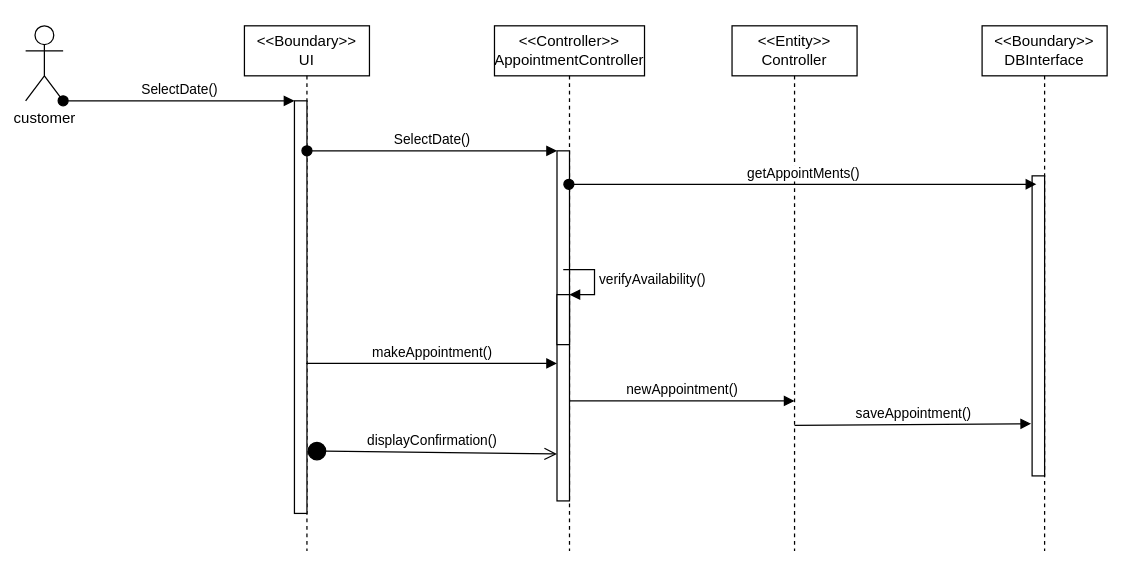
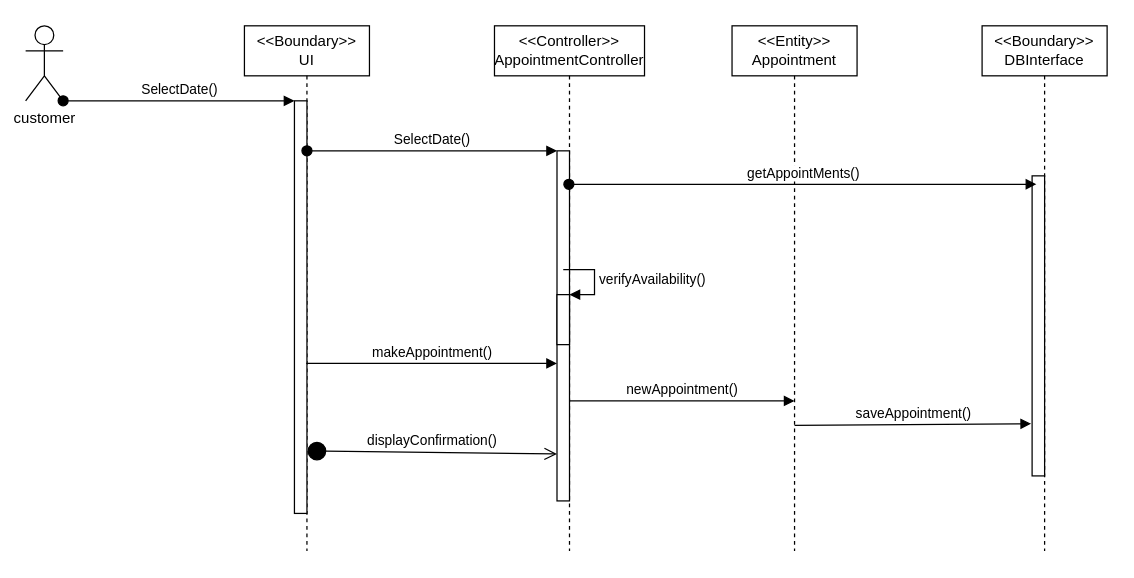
node "<<Entity>> Controller": label "<<Entity>> Controller" -> "<<Entity>> Appointment"
